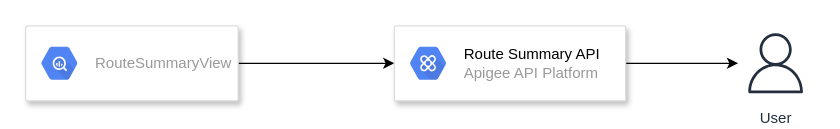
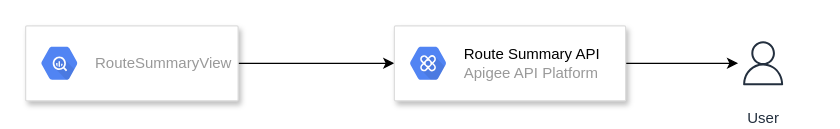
node "User": size 75x75 -> 50x75
